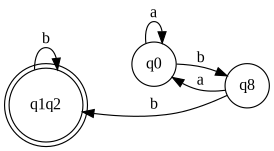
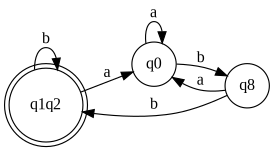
edge "q1q2" -> "q0": added, label "a"
